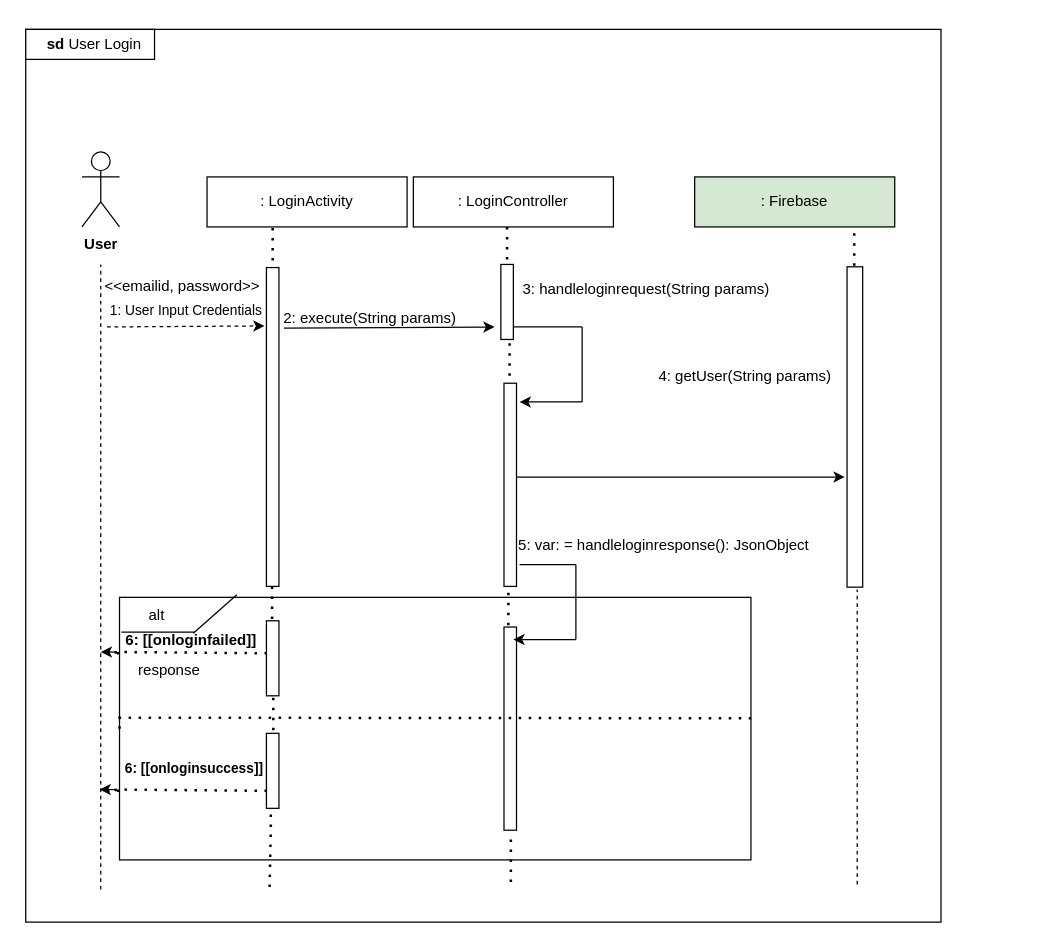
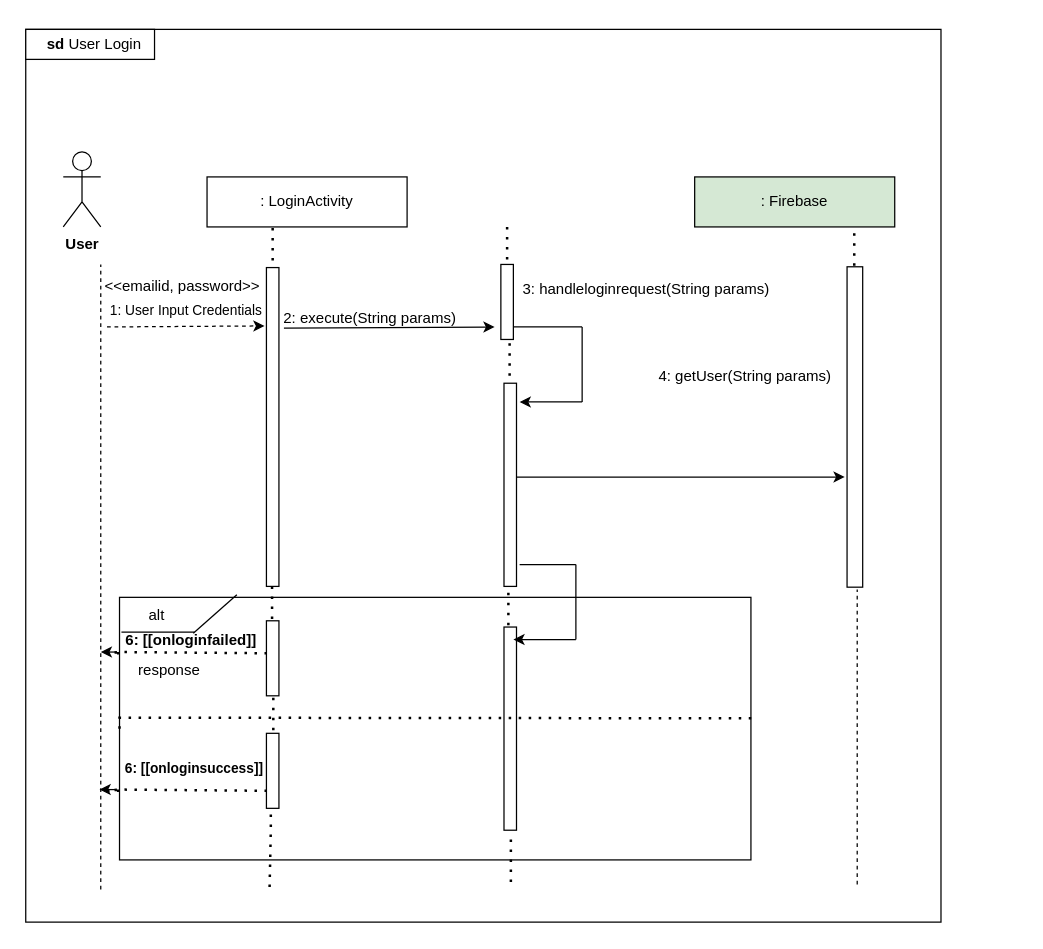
node "User": moved (101, 189) -> (82, 189)
node ": LoginController": removed
node "5: var: = handleloginresponse(): JsonObject": removed
